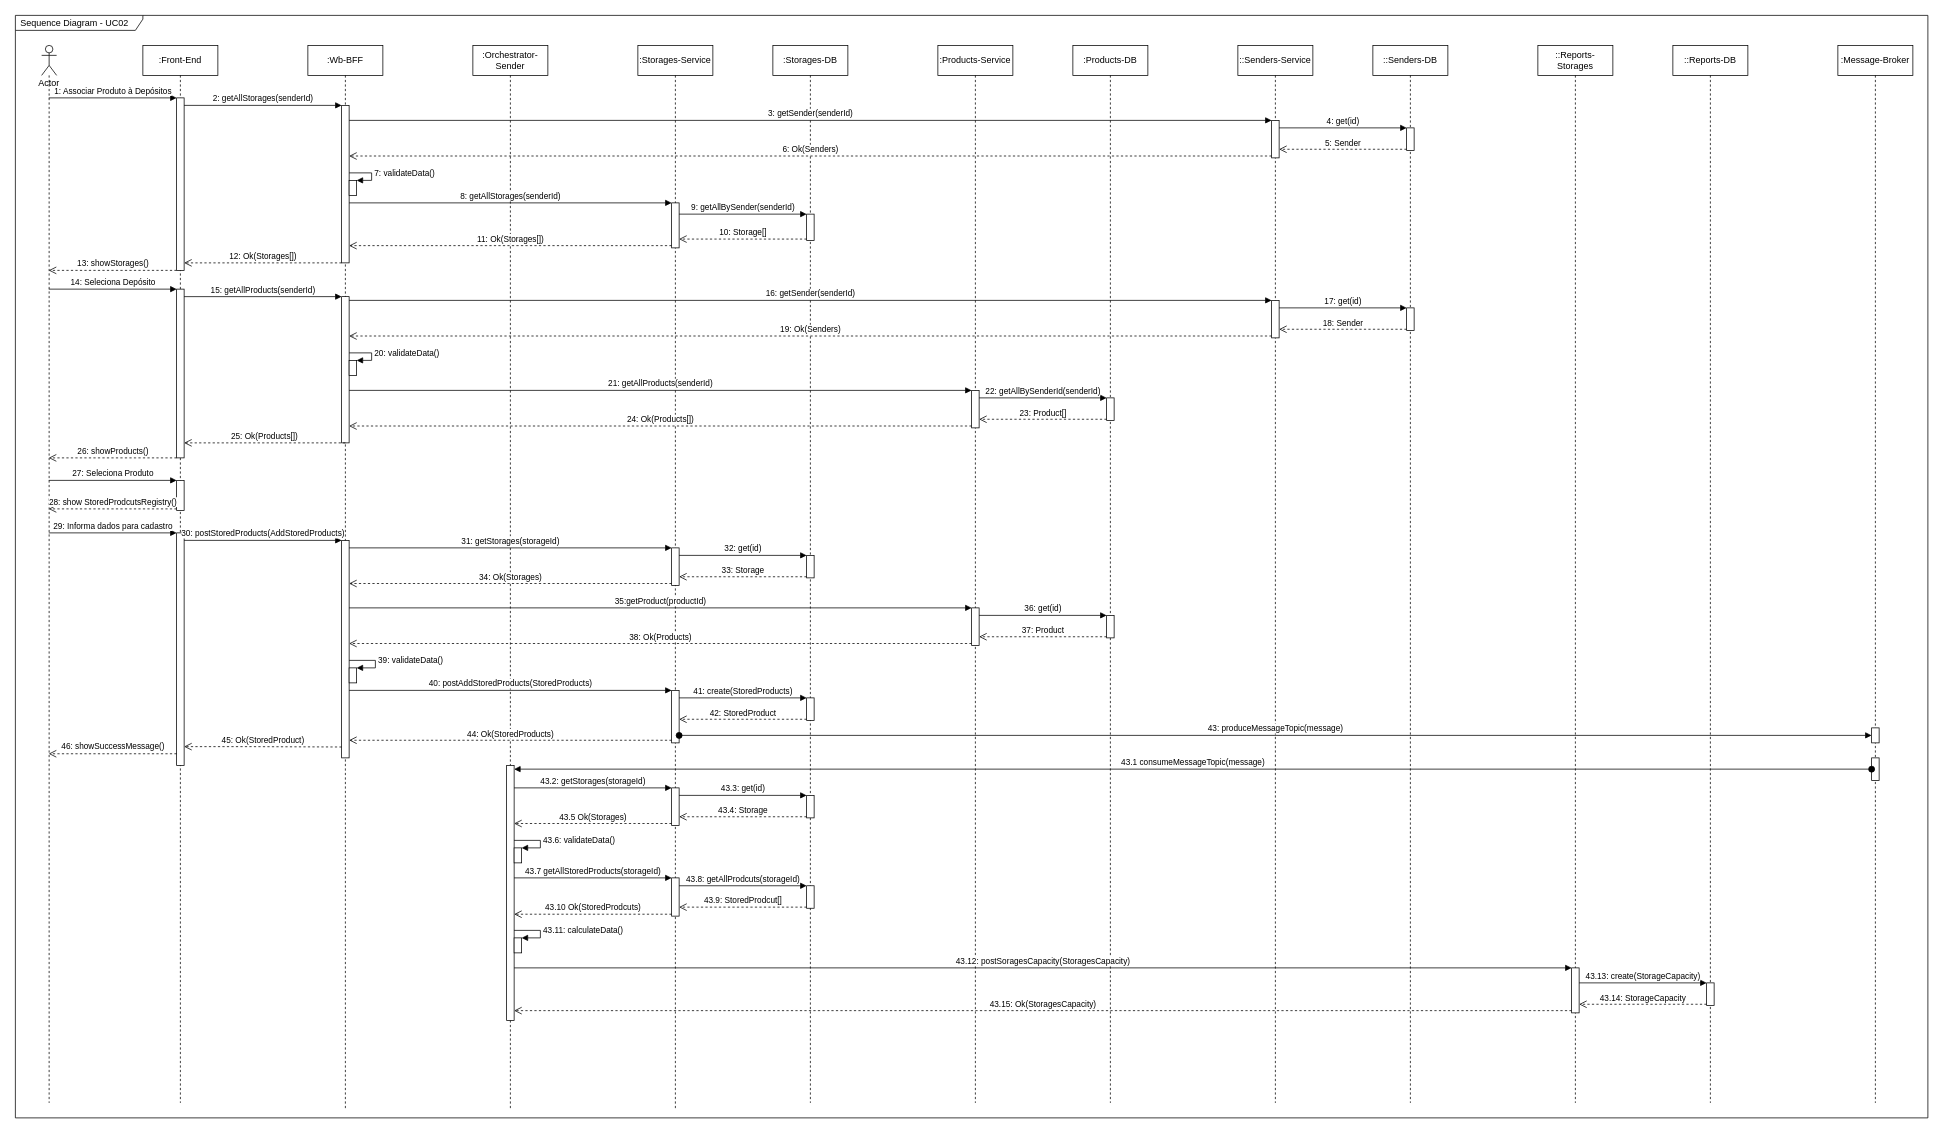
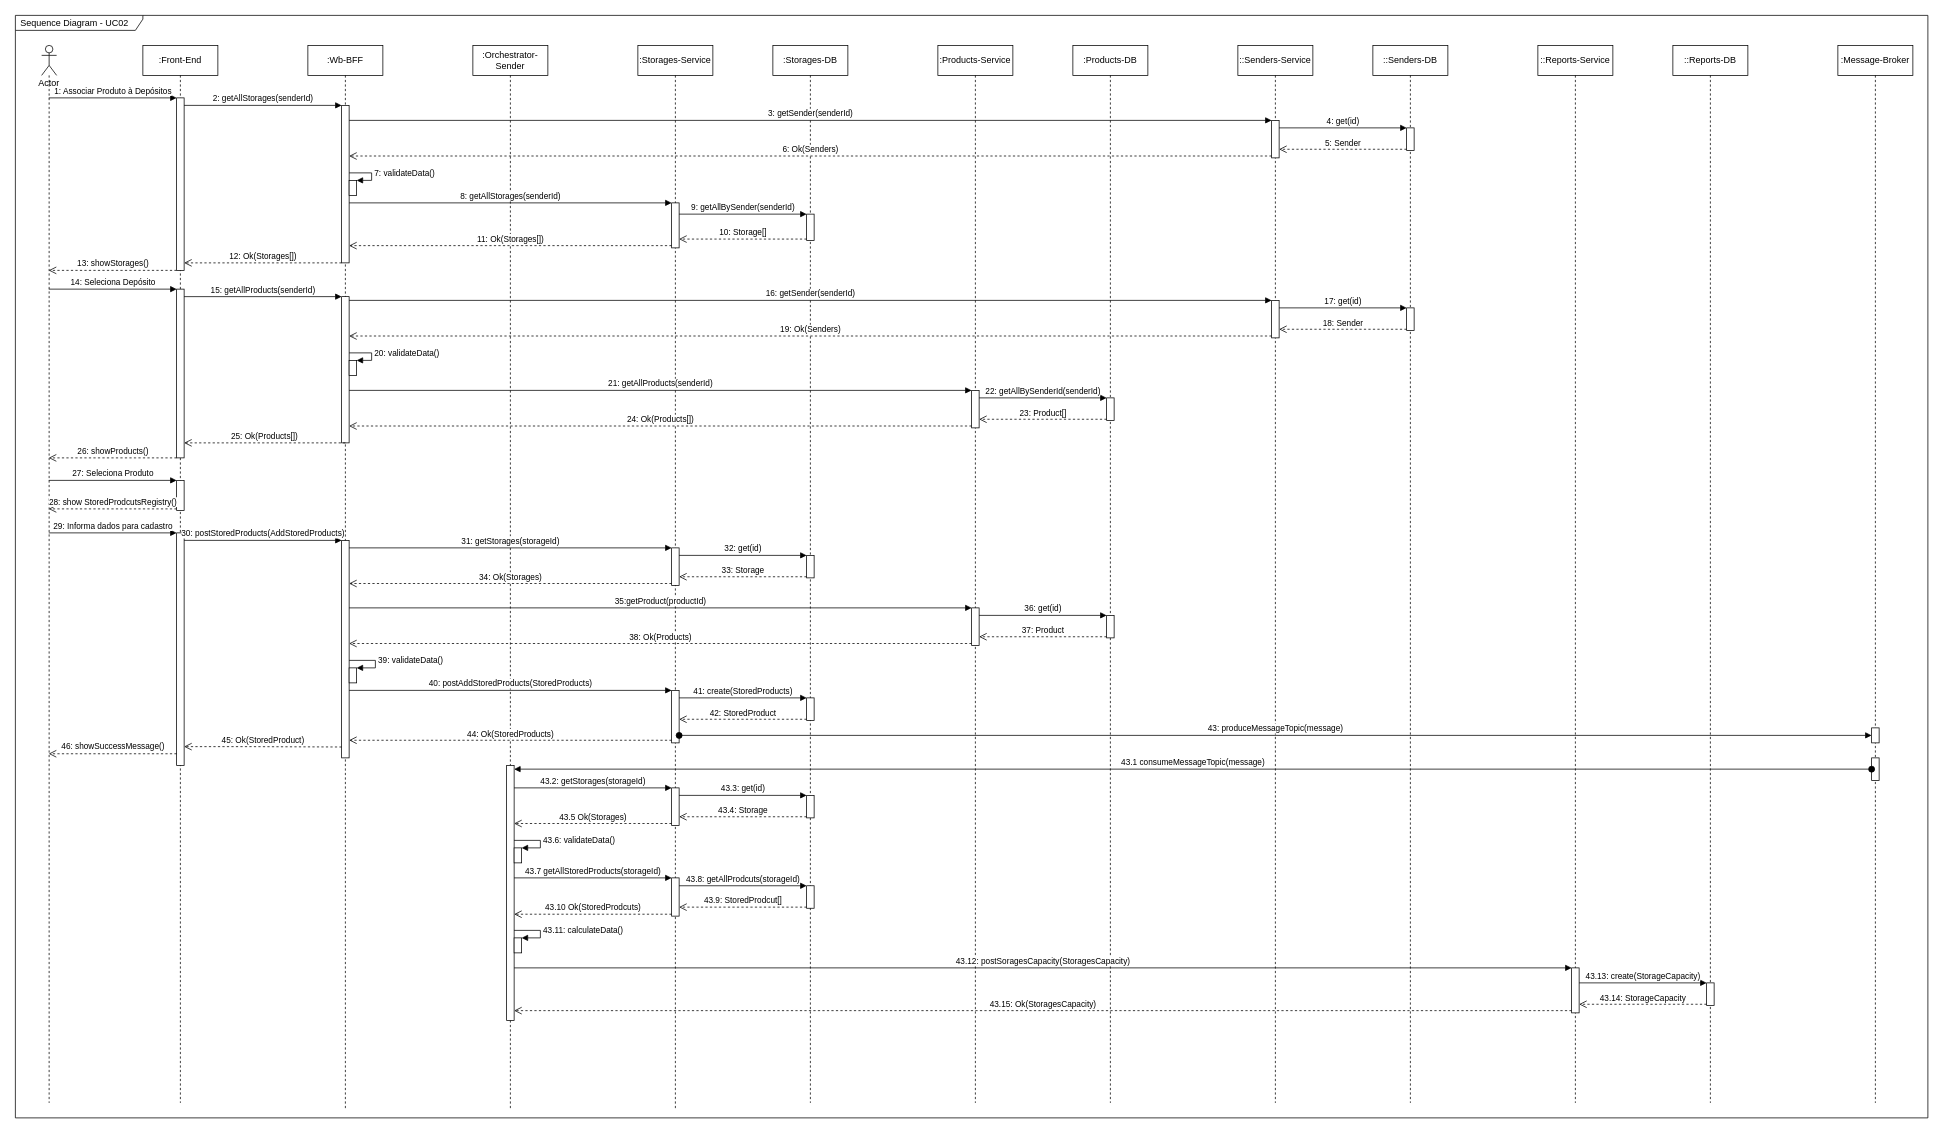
node "::Reports-Storages": label "::Reports-Storages" -> "::Reports-Service"
